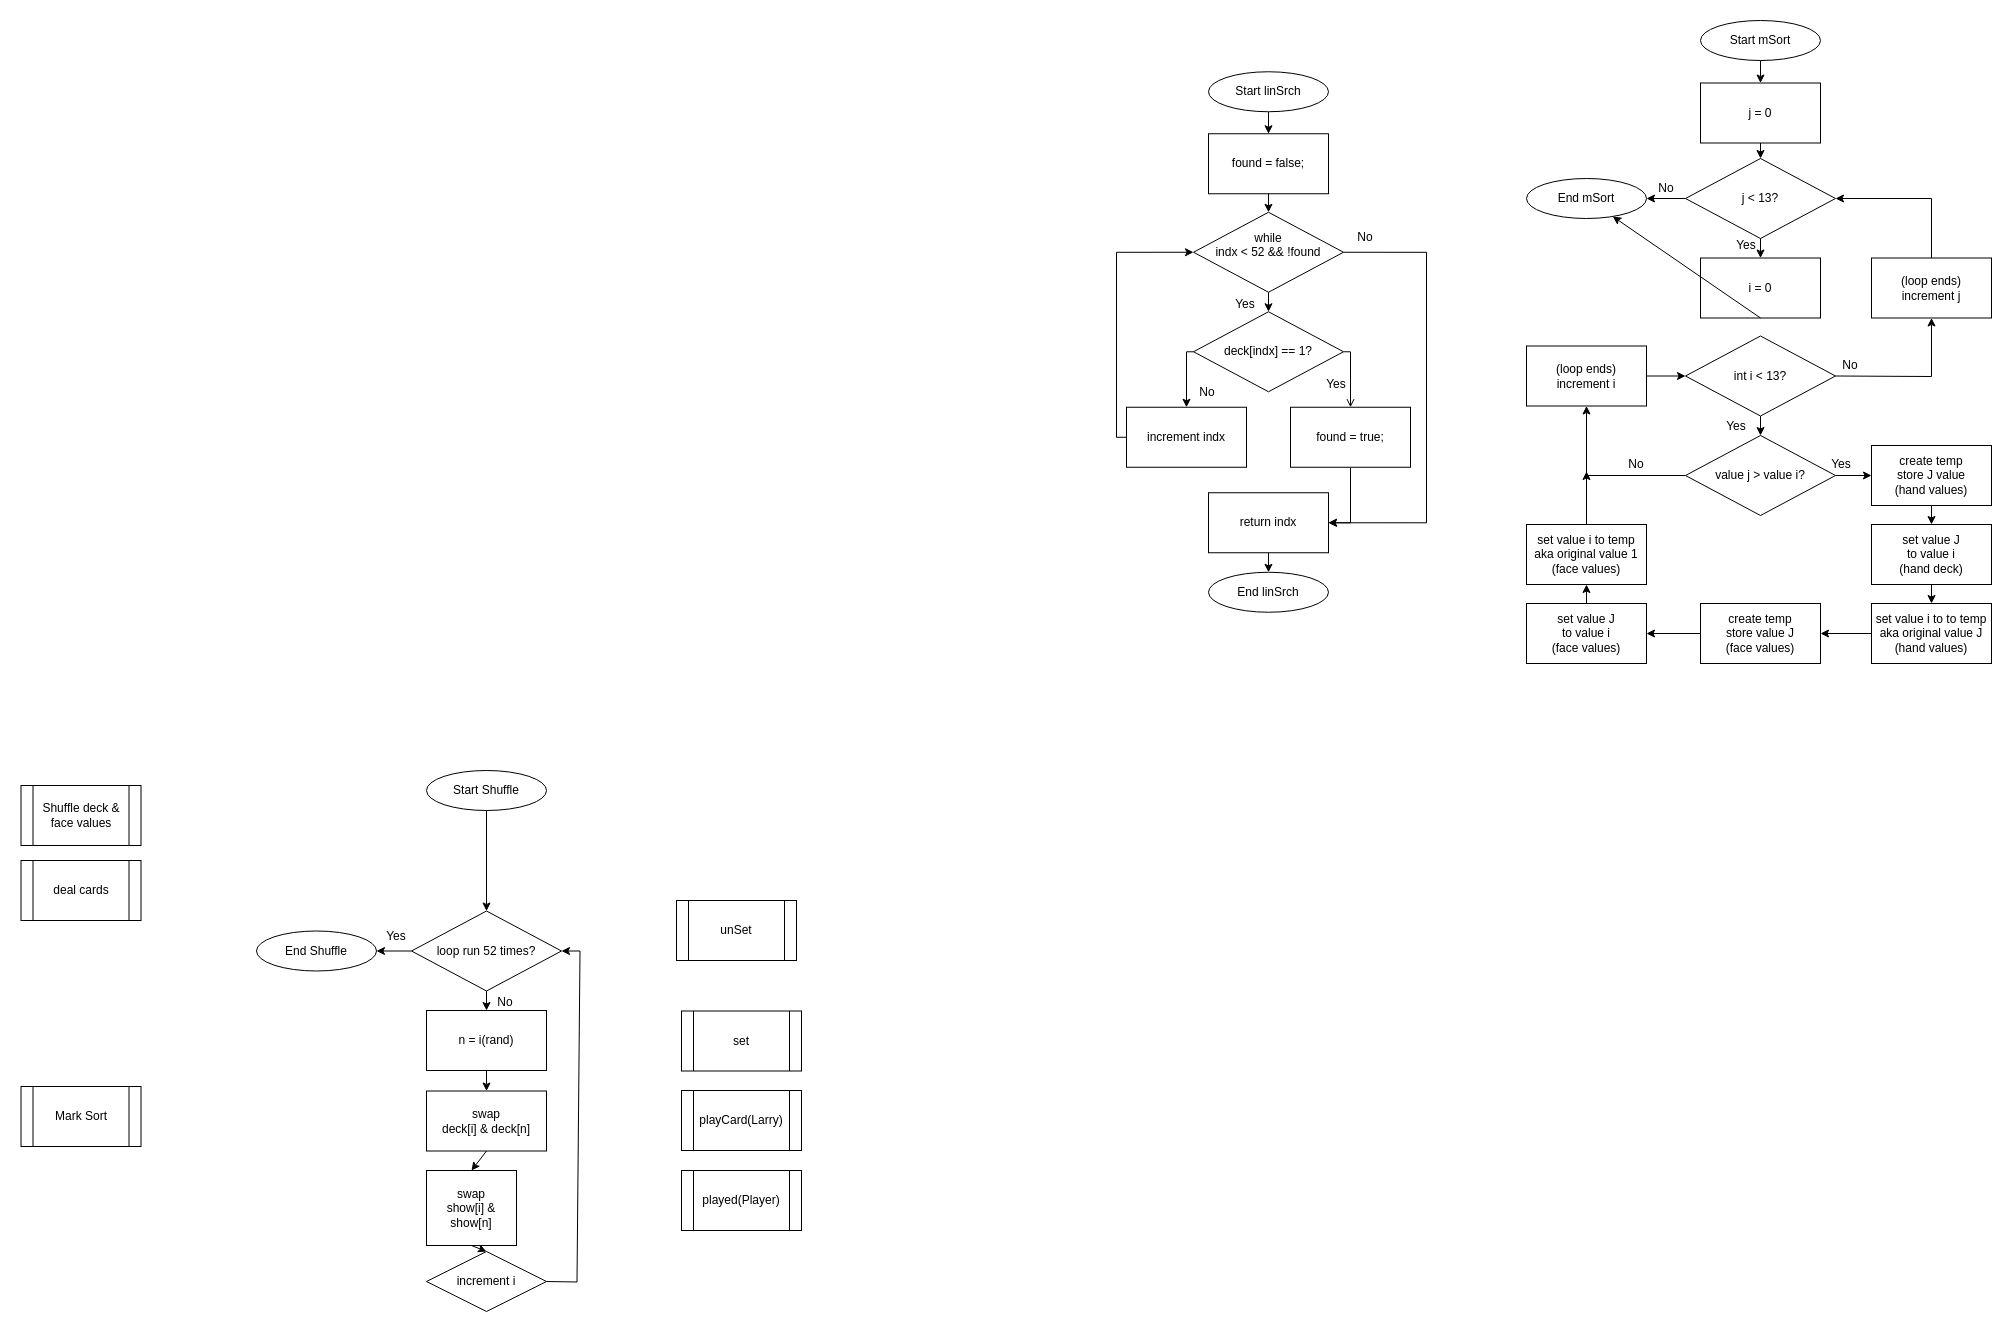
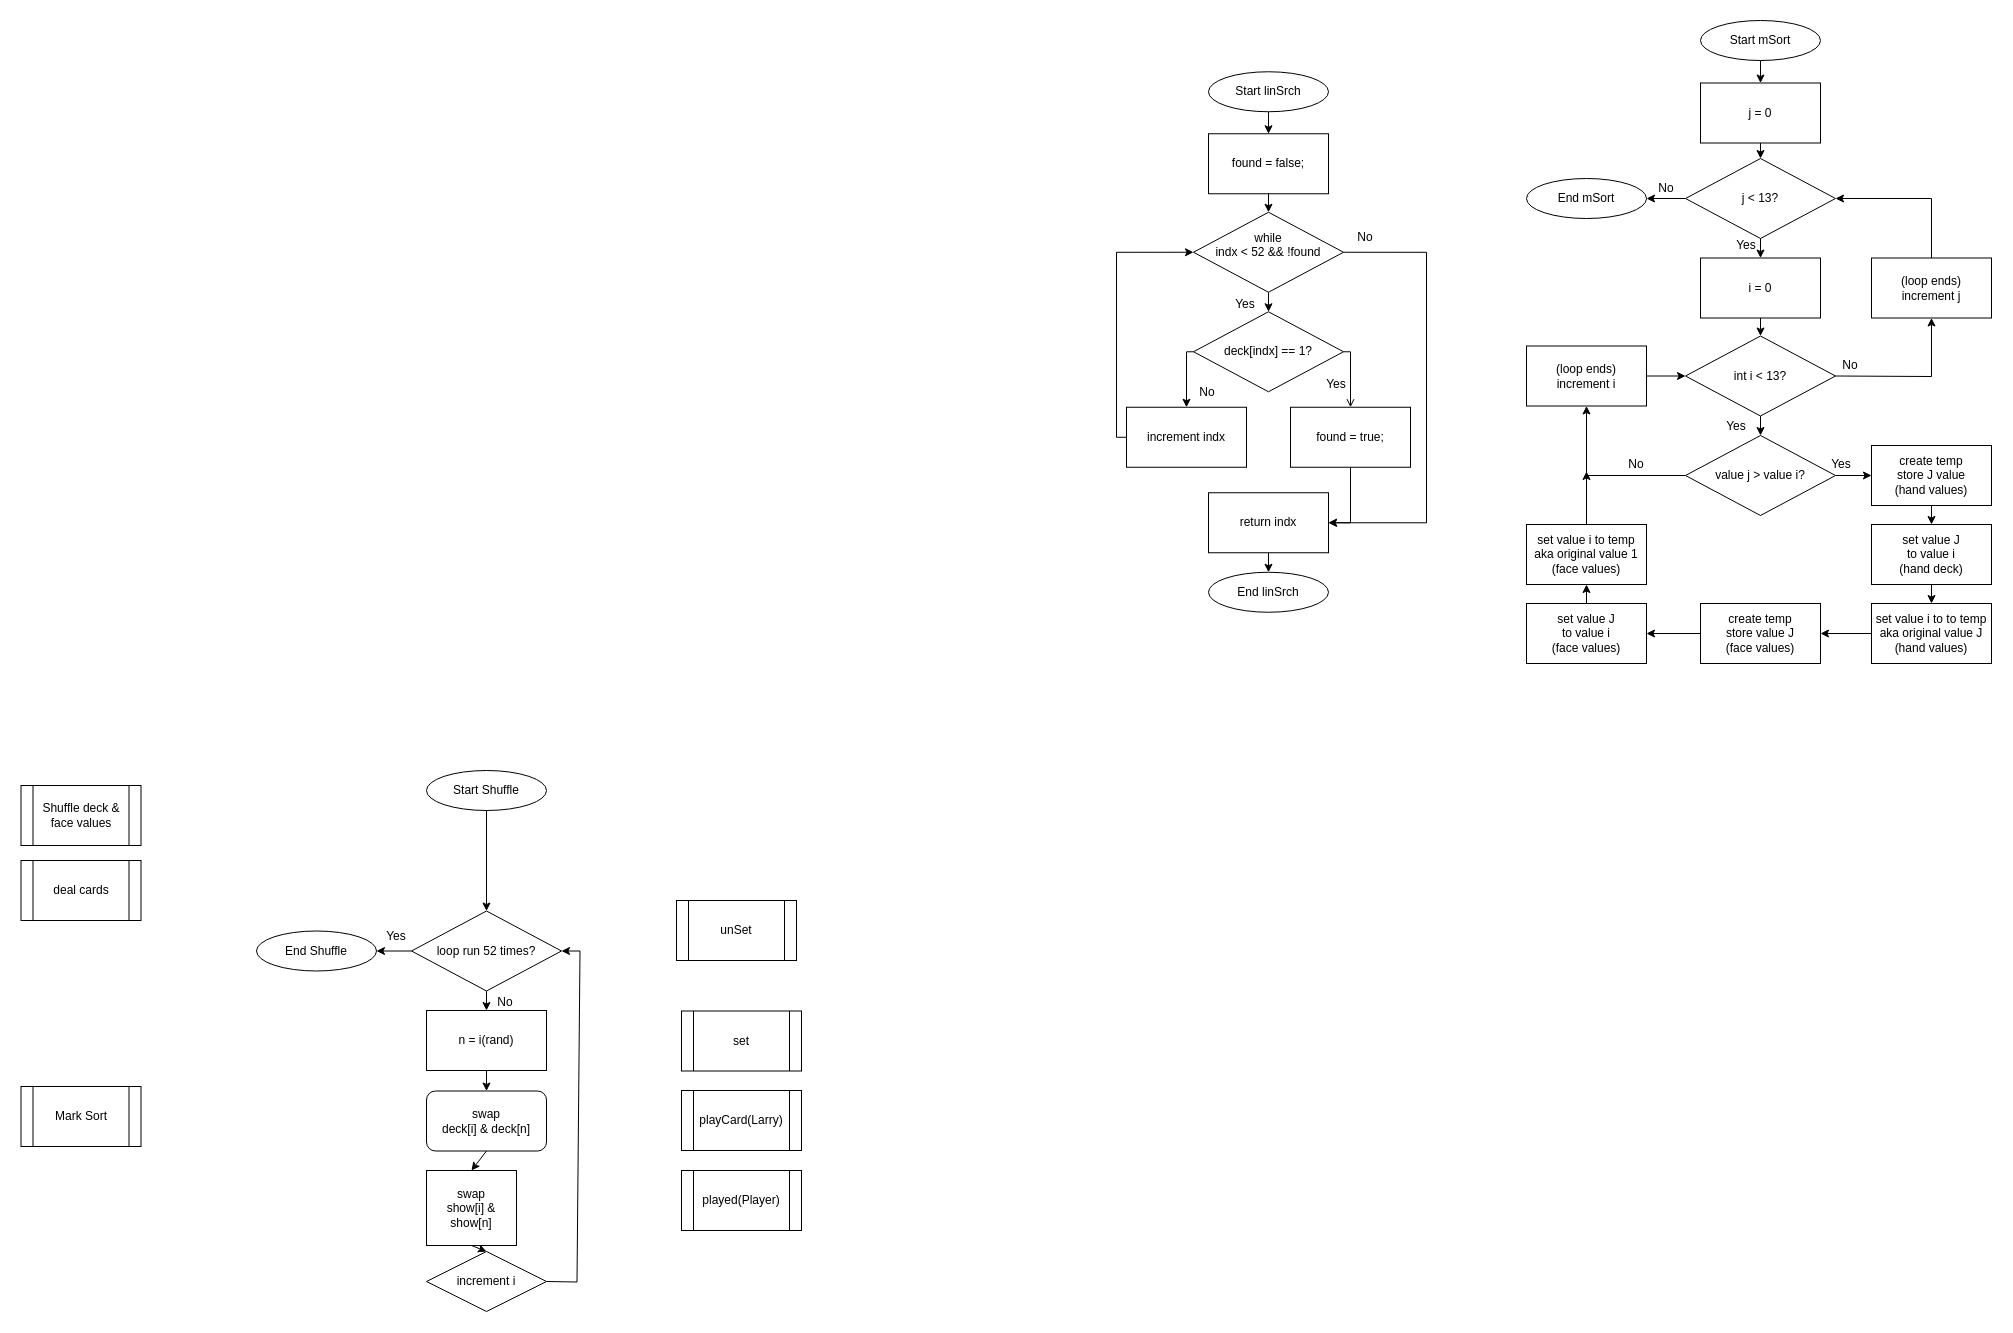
edge "i = 0" -> "End mSort": now "i = 0" -> "int i < 13?"
node "swap deck[i] & deck[n]": shape rectangle -> rounded rectangle
